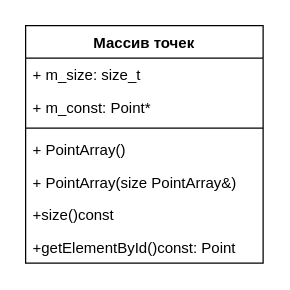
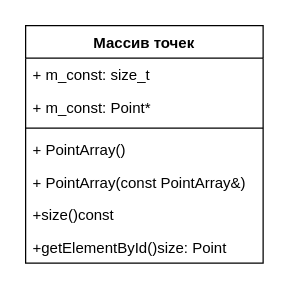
node "+ m_size: size_t": label "+ m_size: size_t" -> "+ m_const: size_t"
node "+ PointArray(size PointArray&)": label "+ PointArray(size PointArray&)" -> "+ PointArray(const PointArray&)"
node "+getElementById()const: Point": label "+getElementById()const: Point" -> "+getElementById()size: Point"
